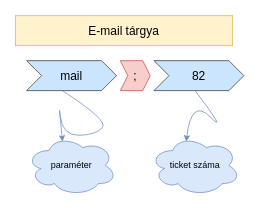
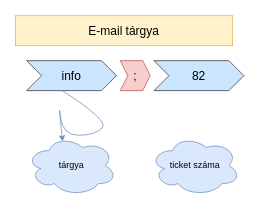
node "mail": label "mail" -> "info"
edge "82" -> "ticket száma": removed
node "paraméter": label "paraméter" -> "tárgya"
